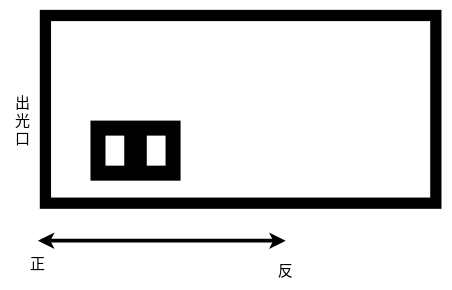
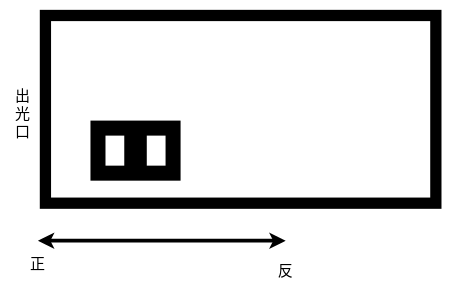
node "出光口": moved (23, 120) -> (23, 113)
